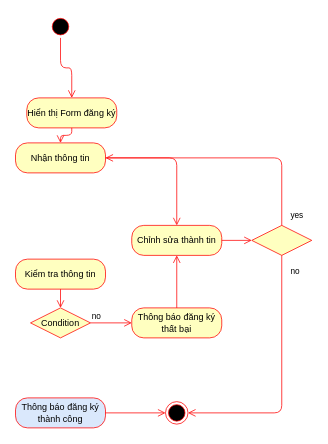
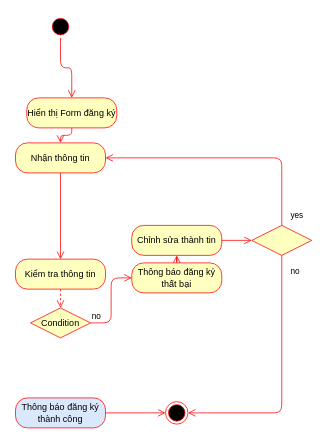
edge "Nhận thông tin" -> "Chỉnh sửa thành tin": now "Nhận thông tin" -> "Kiểm tra thông tin"
edge "Kiểm tra thông tin" -> "Condition": style solid -> dashed
node "Thông báo đăng ký thất bại": moved (177, 323) -> (177, 278)
